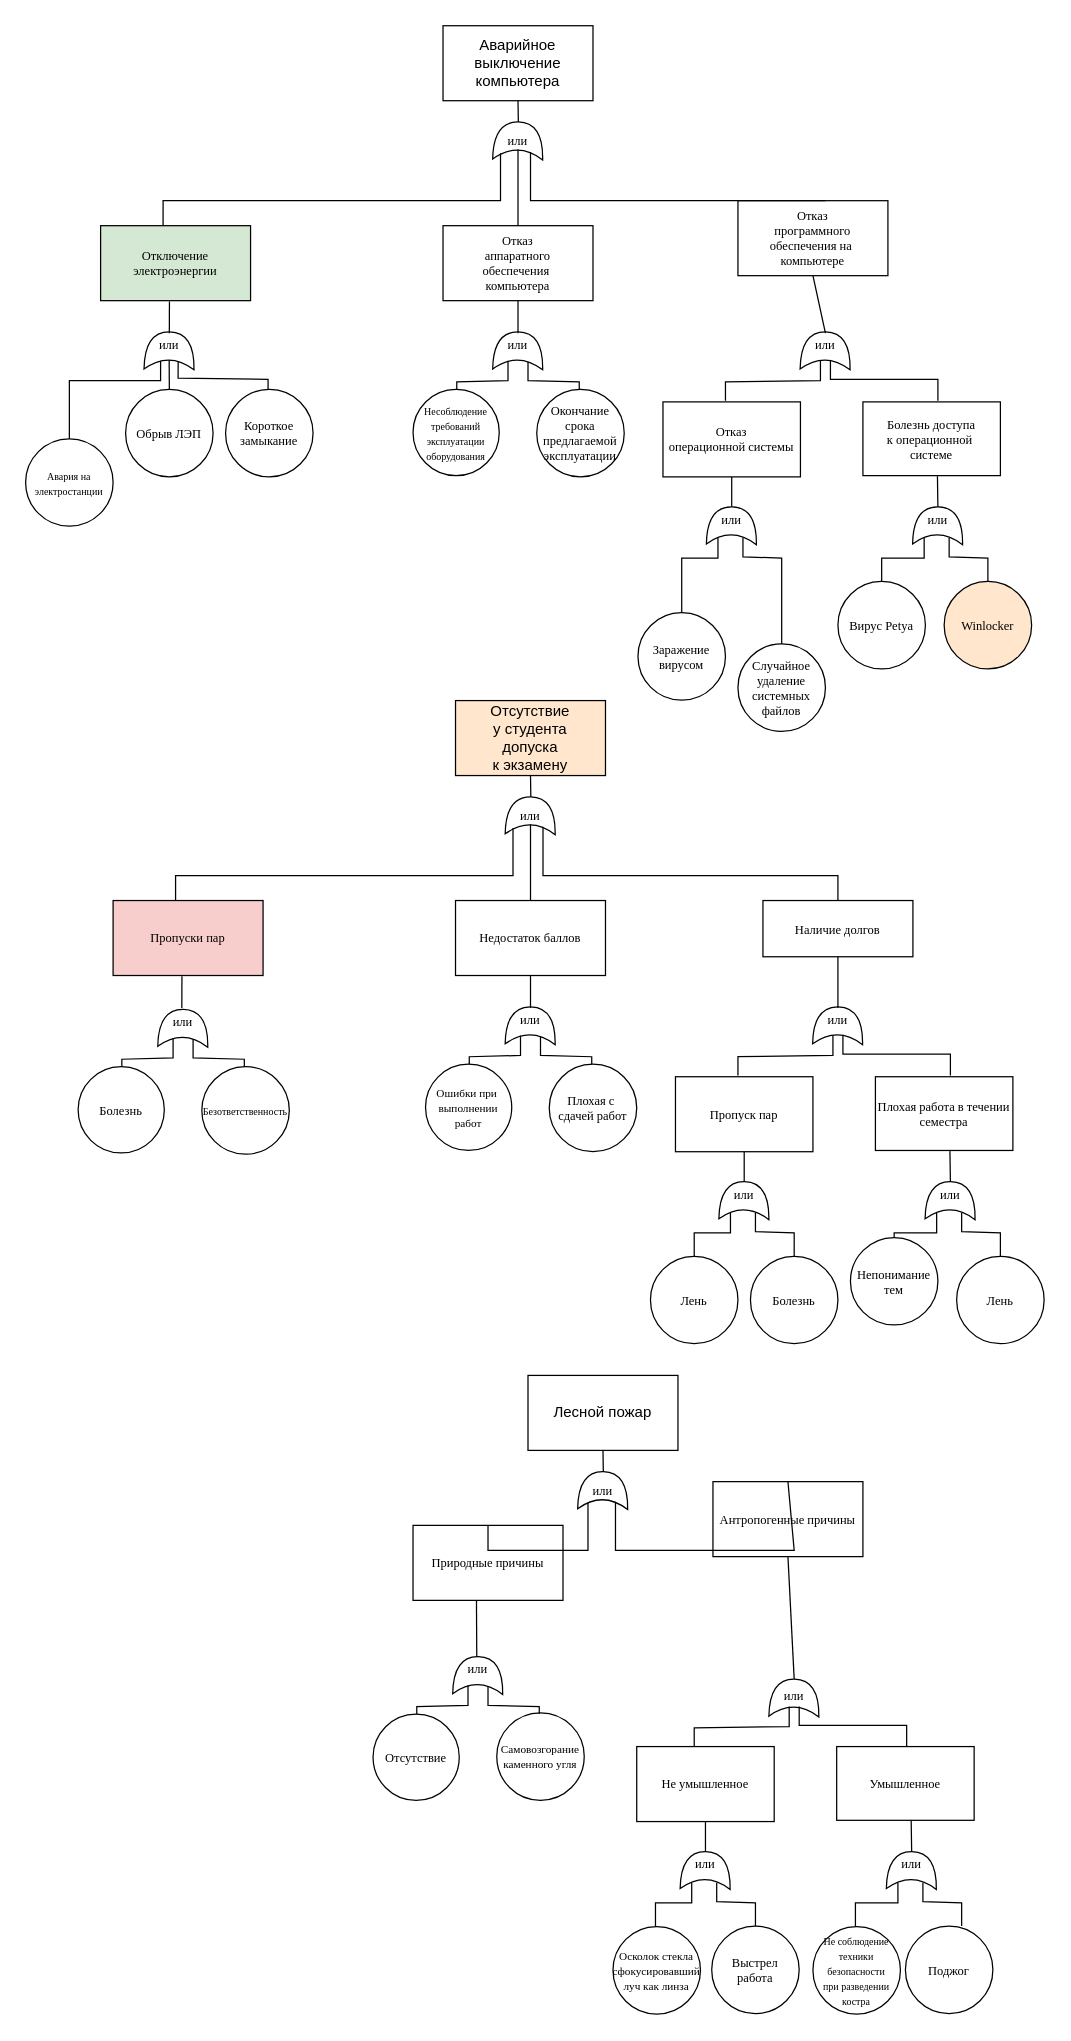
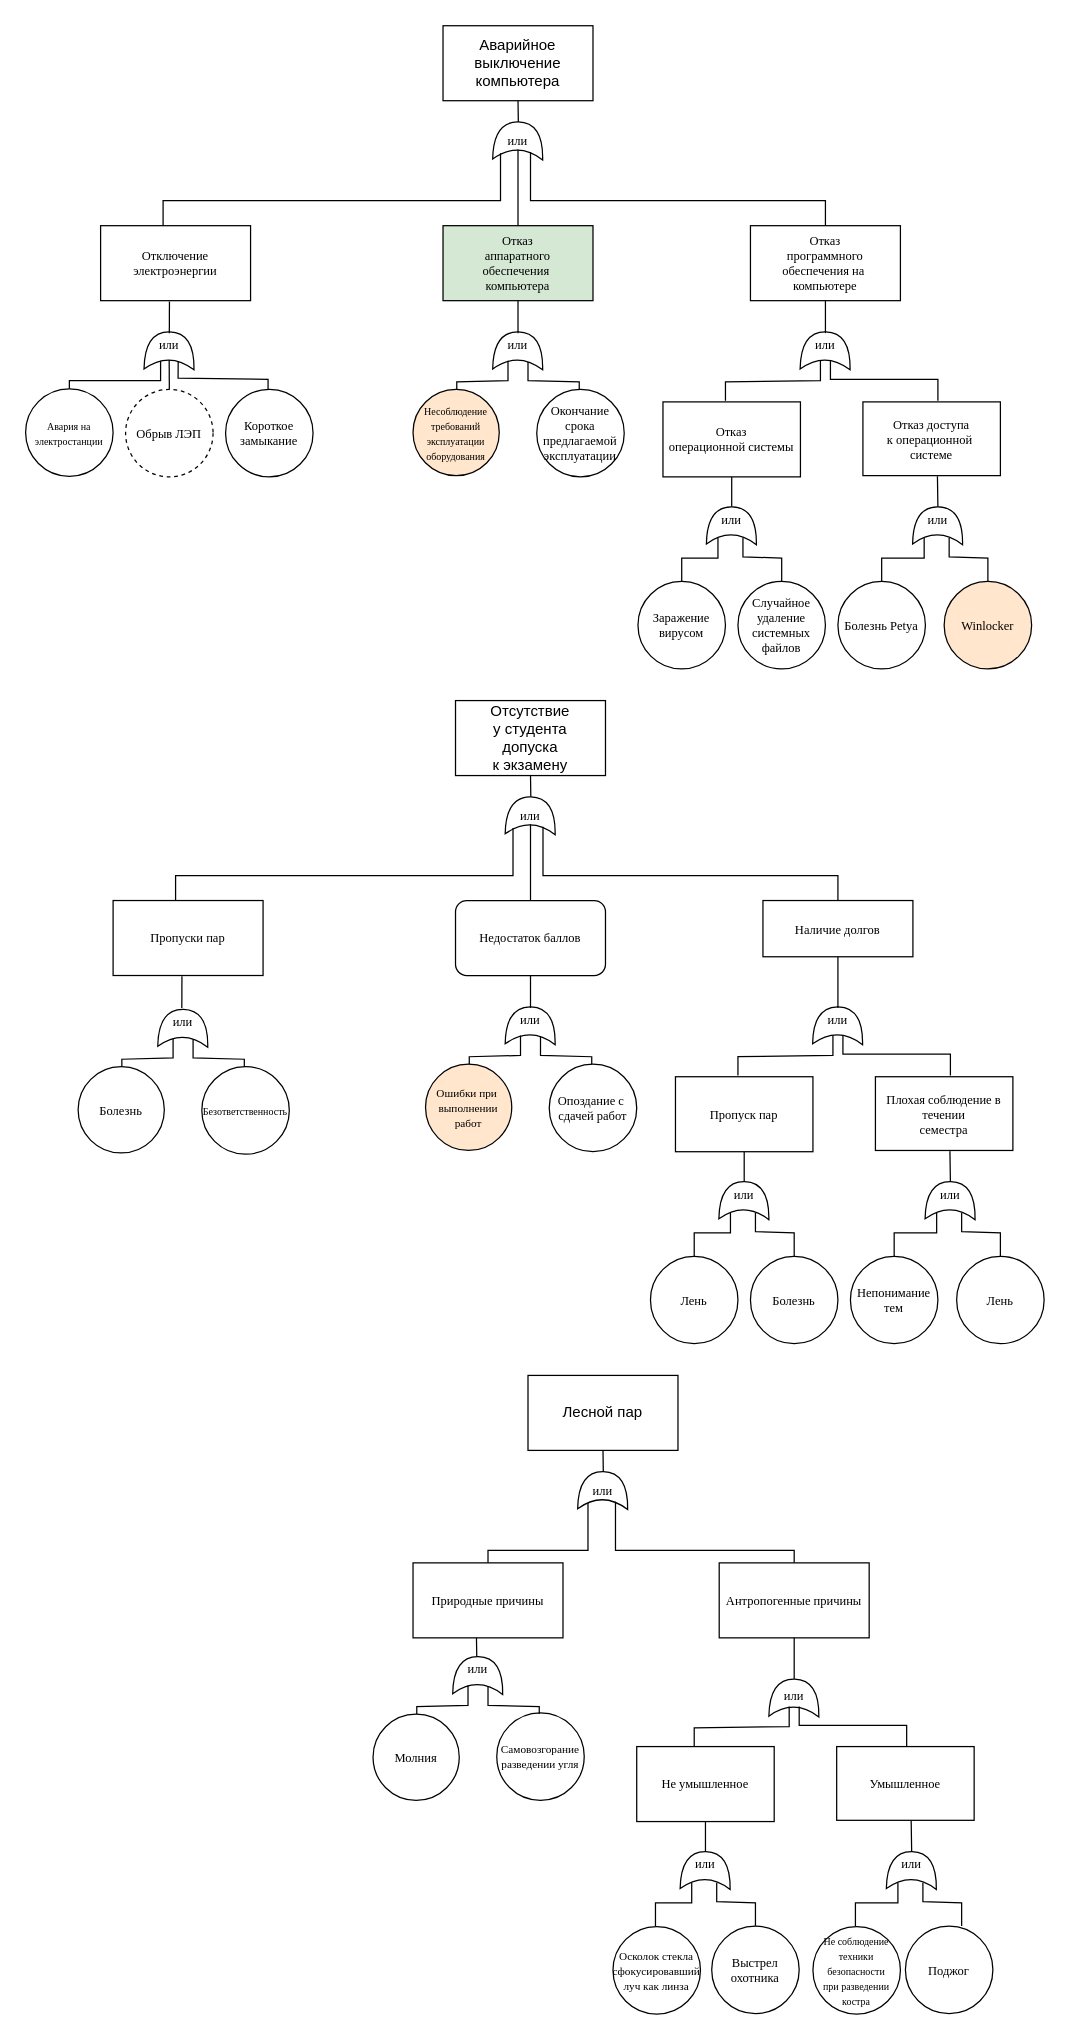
node "Отказ программного обеспечения на компьютере": moved (813, 238) -> (826, 263)
node "Отключение электроэнергии": fillcolor #d5e8d4 -> #ffffff
node "Отказ аппаратного обеспечения компьютера": fillcolor #ffffff -> #d5e8d4
node "Обрыв ЛЭП": style solid -> dashed
node "Несоблюдение требований эксплуатации оборудования": fillcolor #ffffff -> #ffe6cc
node "Болезнь доступа к операционной системе": label "Болезнь доступа к операционной системе" -> "Отказ доступа к операционной системе"
node "Авария на электростанции": moved (69, 483) -> (69, 433)
node "Вирус Petya": label "Вирус Petya" -> "Болезнь Petya"
node "Заражение вирусом": moved (682, 656) -> (682, 625)
node "Случайное удаление системных файлов": moved (782, 688) -> (782, 625)
node "Отсутствие у студента допуска к экзамену": fillcolor #ffe6cc -> #ffffff
node "Пропуски пар": fillcolor #f8cecc -> #ffffff
node "Недостаток баллов": shape rectangle -> rounded rectangle
node "Ошибки при выполнении работ": fillcolor #ffffff -> #ffe6cc
node "Плохая с сдачей работ": label "Плохая с сдачей работ" -> "Опоздание с сдачей работ"
node "Плохая работа в течении семестра": label "Плохая работа в течении семестра" -> "Плохая соблюдение в течении семестра"
node "Непонимание тем": moved (894, 1281) -> (894, 1300)
node "Лесной пожар": label "Лесной пожар" -> "Лесной пар"
node "Антропогенные причины": moved (788, 1519) -> (794, 1601)
node "Природные причины": moved (488, 1563) -> (488, 1601)
node "Самовозгорание каменного угля": label "Самовозгорание каменного угля" -> "Самовозгорание разведении угля"
node "Отсутствие": label "Отсутствие" -> "Молния"
node "Выстрел работа": label "Выстрел работа" -> "Выстрел охотника"
